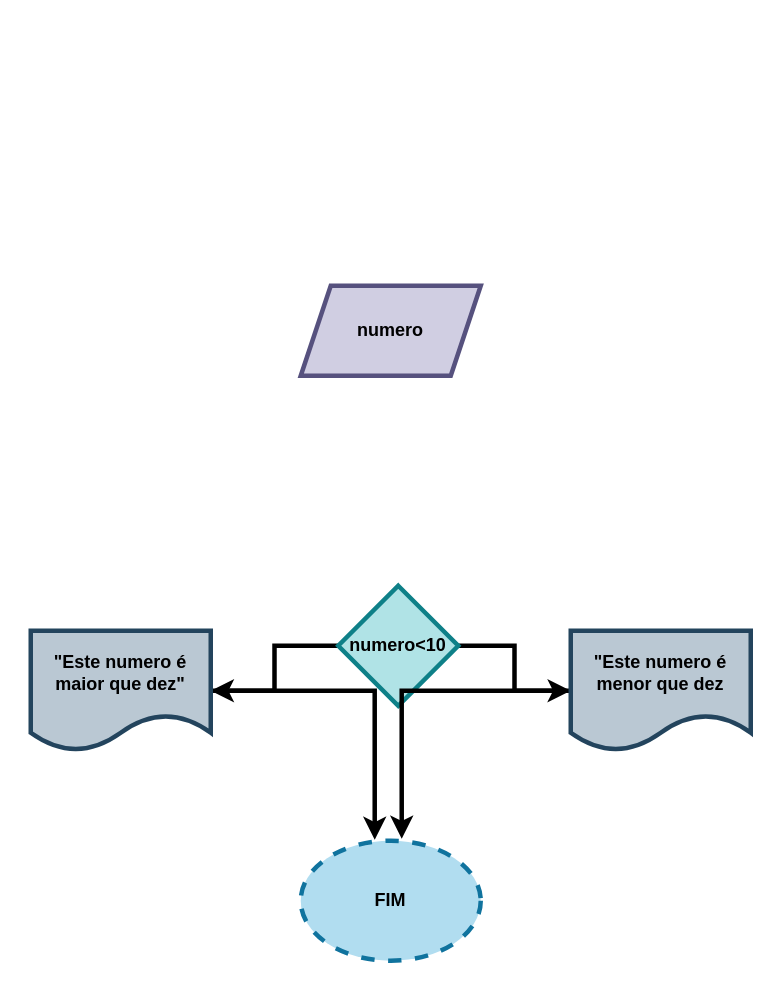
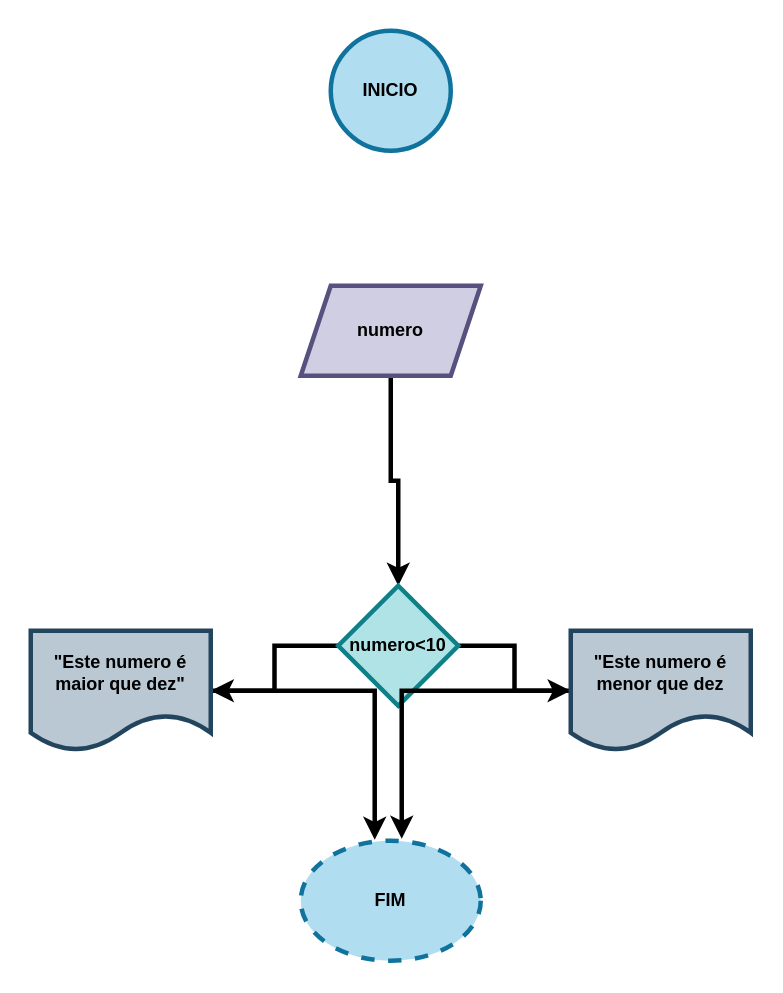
node "INICIO": added
edge "numero" -> "numero<10": added
